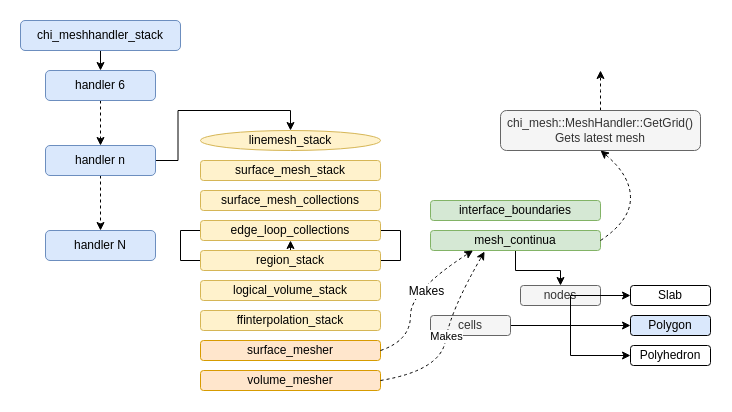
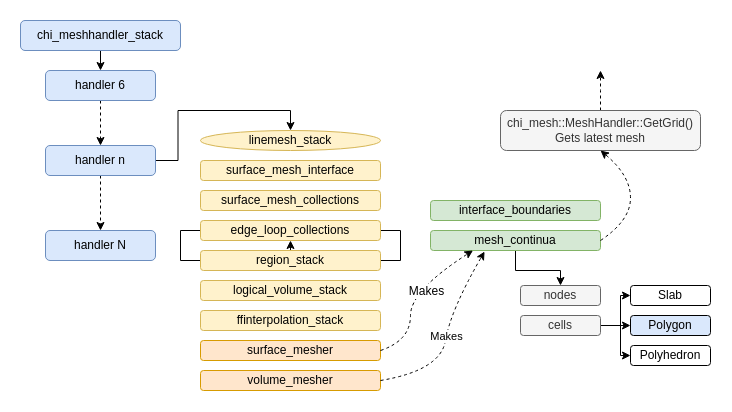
node "surface_mesh_stack": label "surface_mesh_stack" -> "surface_mesh_interface"
node "cells": moved (471, 326) -> (561, 326)
